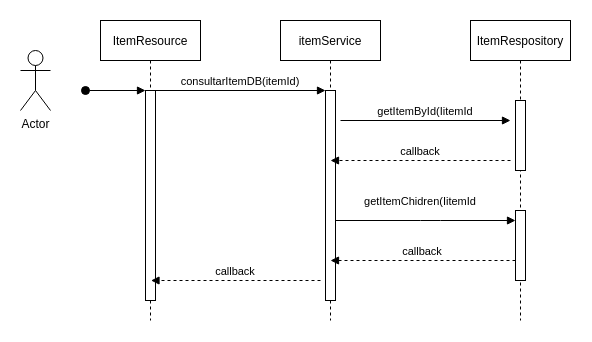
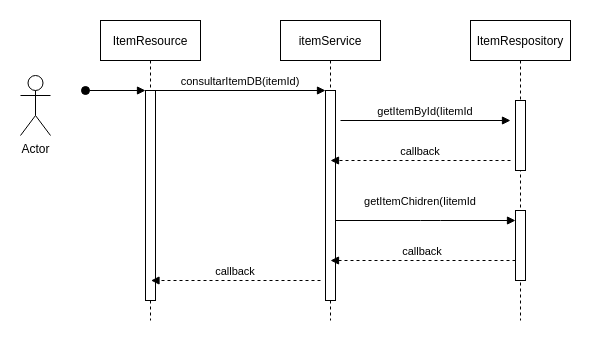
node "Actor": moved (36, 81) -> (36, 106)
